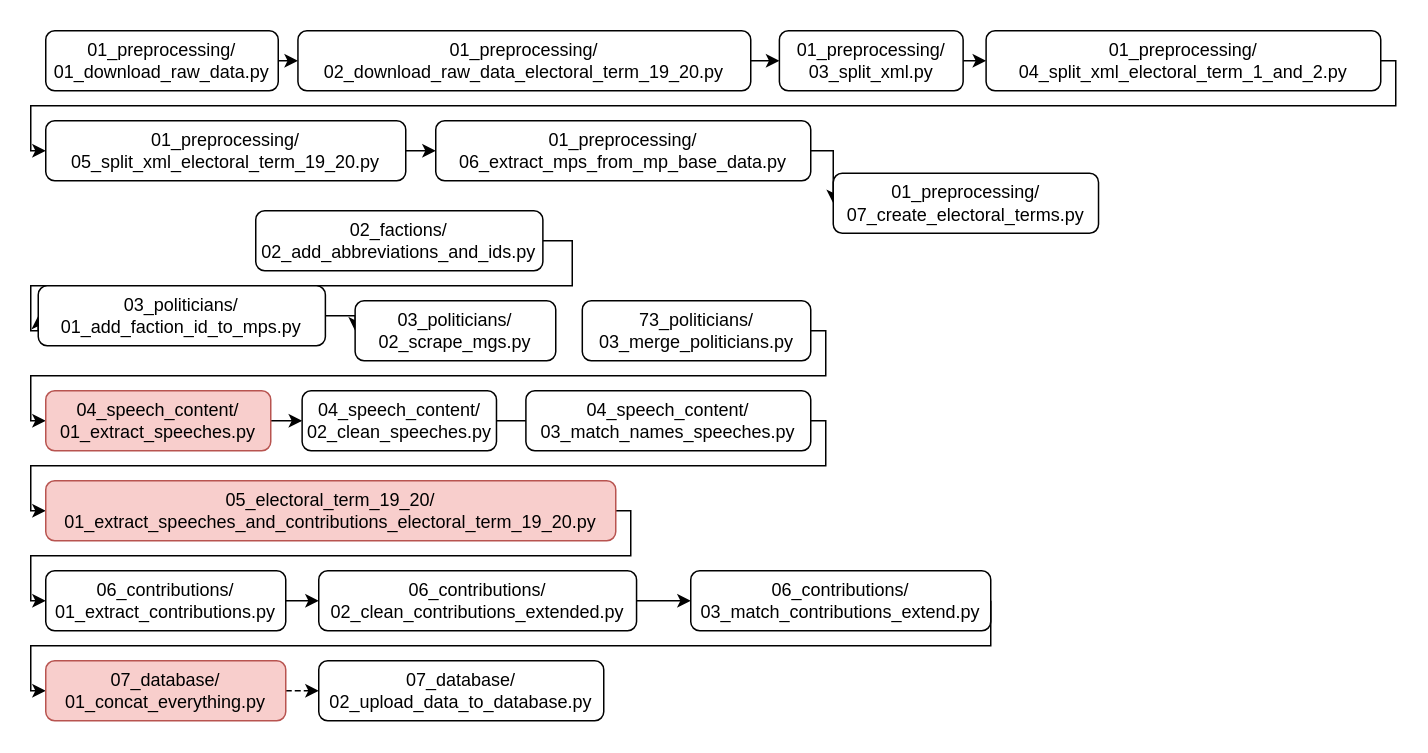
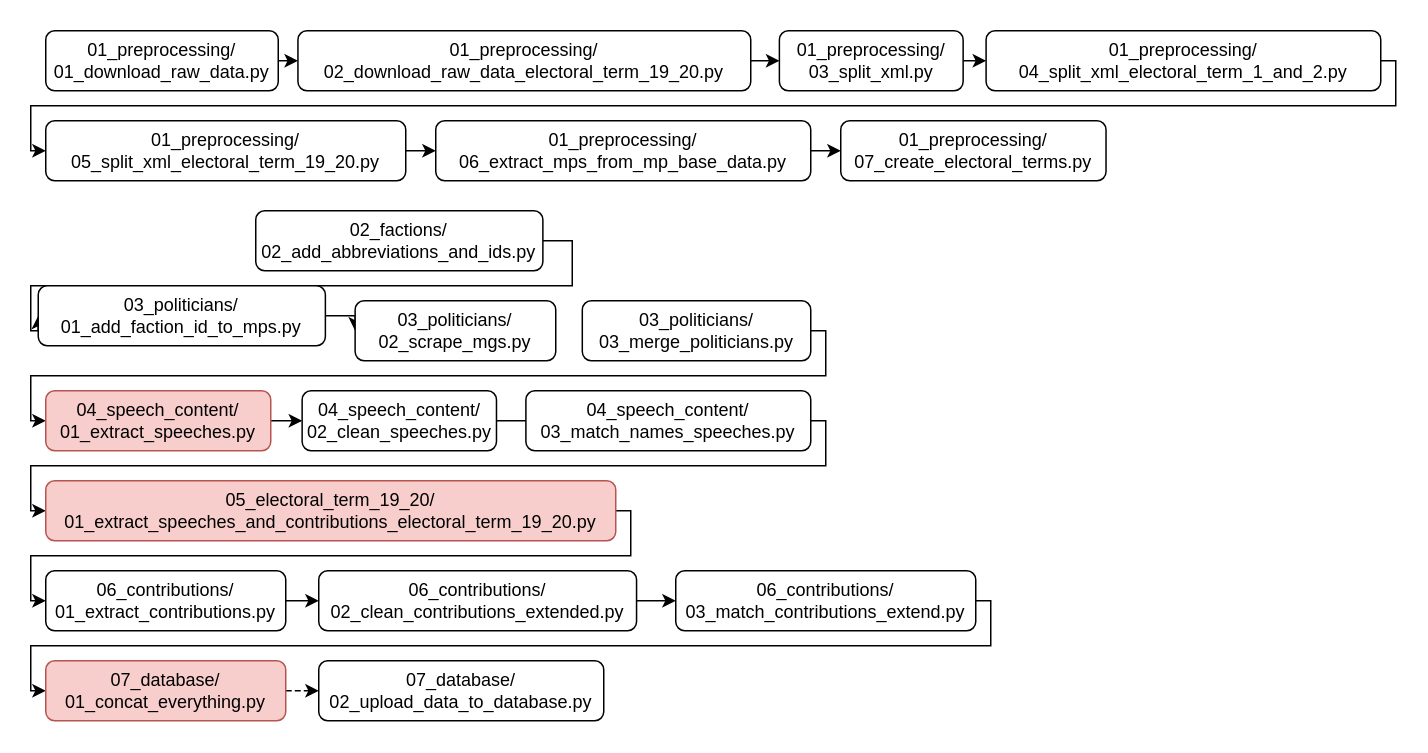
node "01_preprocessing/ 07_create_electoral_terms.py": moved (966, 203) -> (973, 151)
node "73_politicians/ 03_merge_politicians.py": label "73_politicians/ 03_merge_politicians.py" -> "03_politicians/ 03_merge_politicians.py"
node "06_contributions/ 03_match_contributions_extend.py": moved (841, 601) -> (826, 601)
